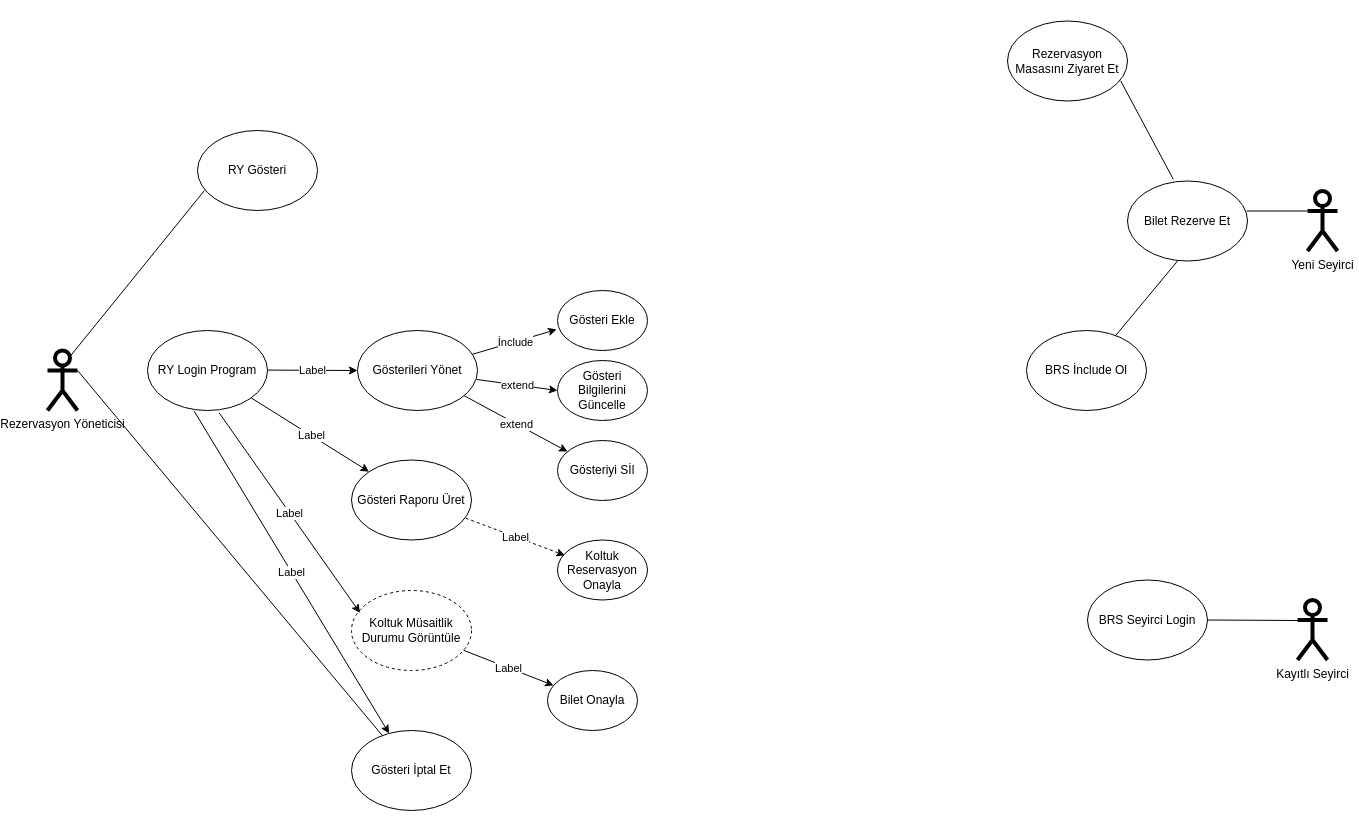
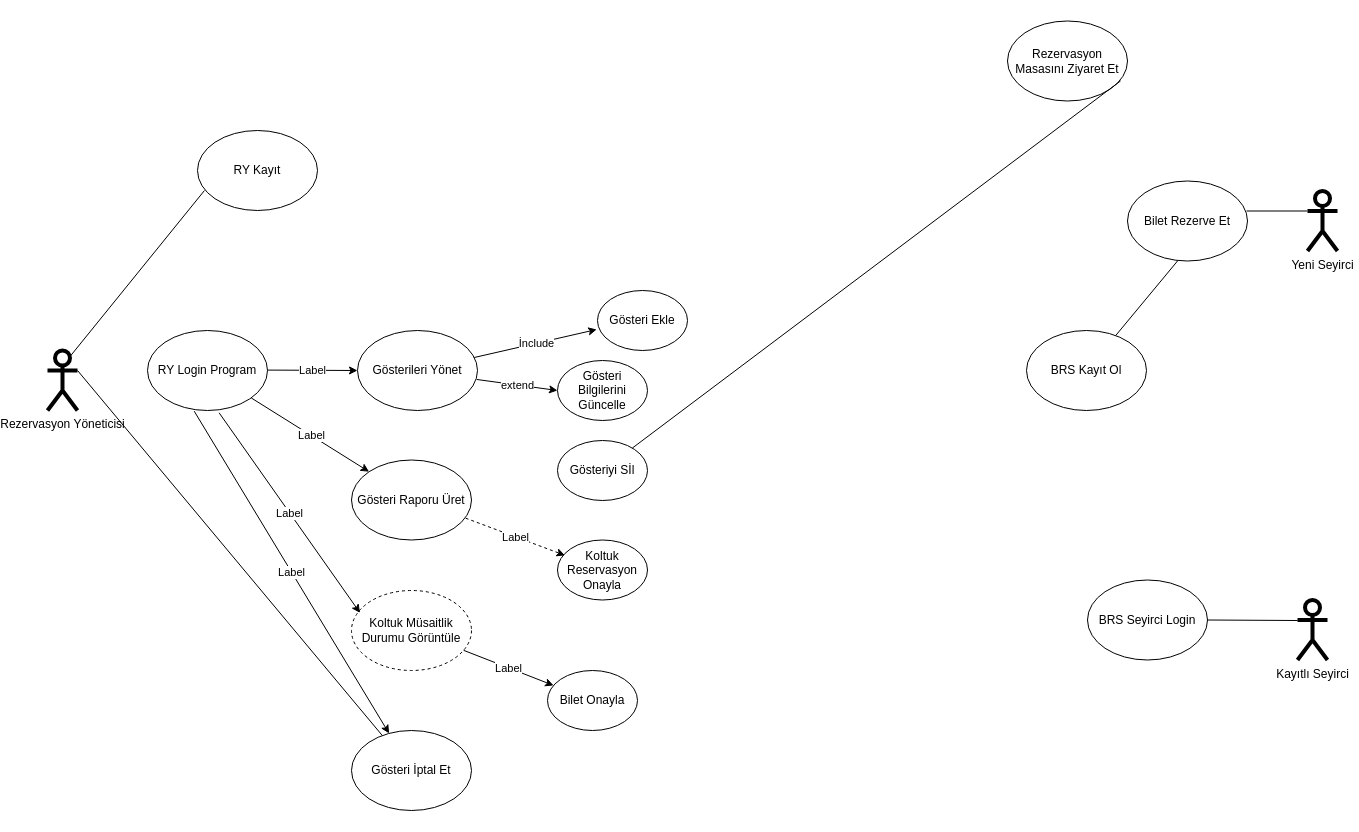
edge "Rezervasyon Masasını Ziyaret Et" -- "Bilet Rezerve Et": now "Rezervasyon Masasını Ziyaret Et" -- "Gösteriyi Sİl"
node "RY Gösteri": label "RY Gösteri" -> "RY Kayıt"
node "Gösteri Ekle": moved (603, 321) -> (643, 321)
node "BRS İnclude Ol": label "BRS İnclude Ol" -> "BRS Kayıt Ol"
edge "Gösterileri Yönet" -> "Gösteriyi Sİl": removed, label "extend"
